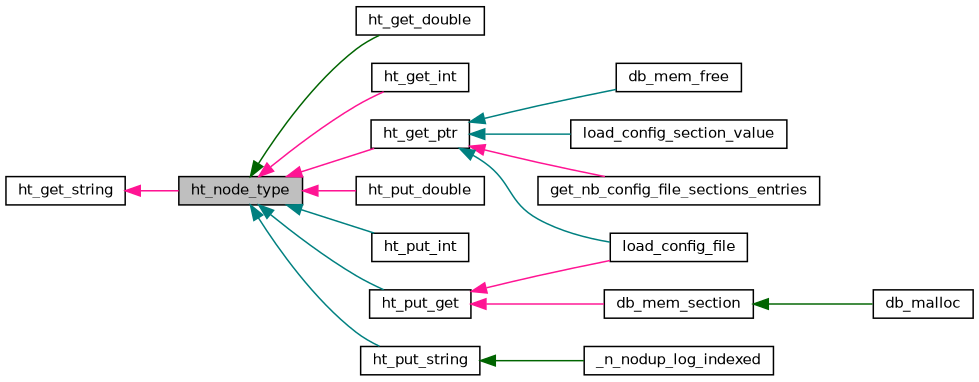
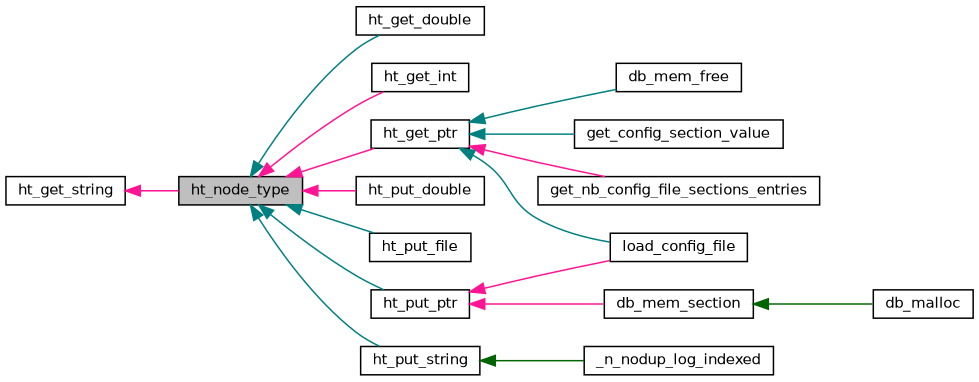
edge "ht_get_double" -> "ht_node_type": color darkgreen -> teal
node "load_config_section_value": label "load_config_section_value" -> "get_config_section_value"
node "ht_put_int": label "ht_put_int" -> "ht_put_file"
node "ht_put_get": label "ht_put_get" -> "ht_put_ptr"
